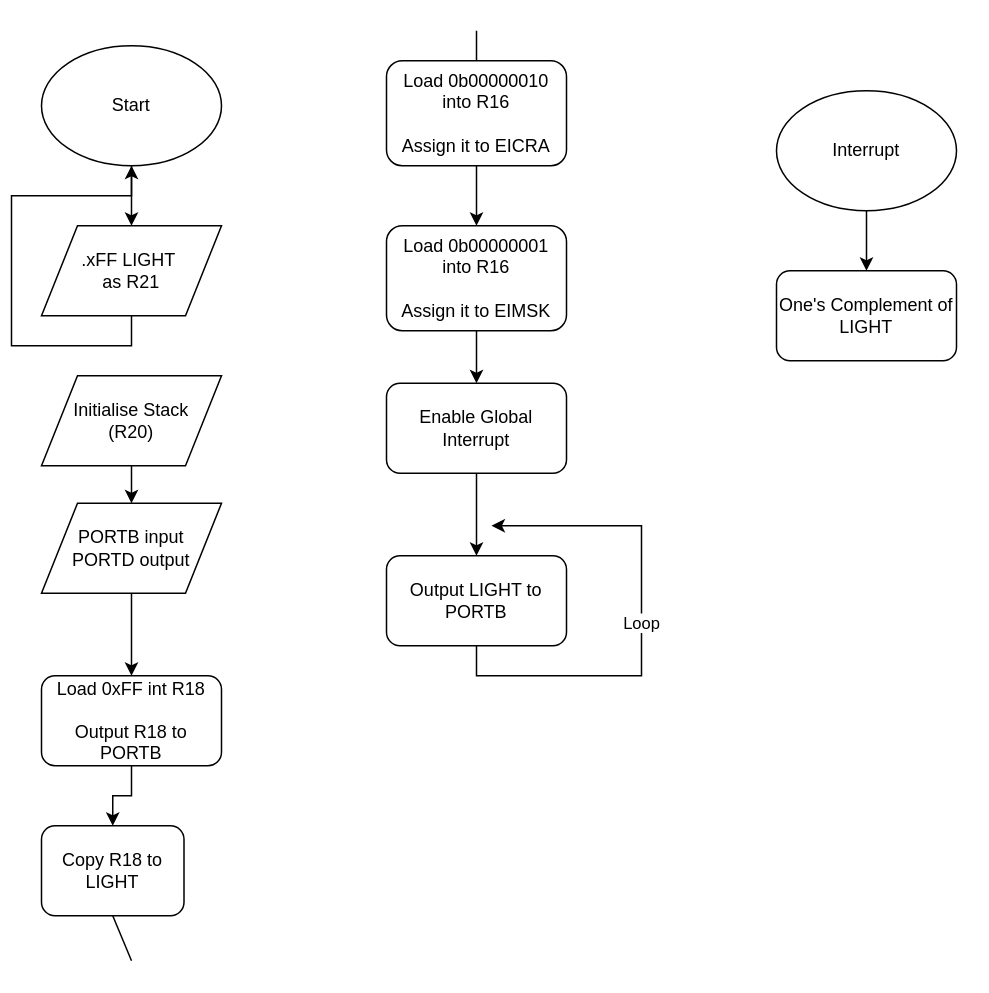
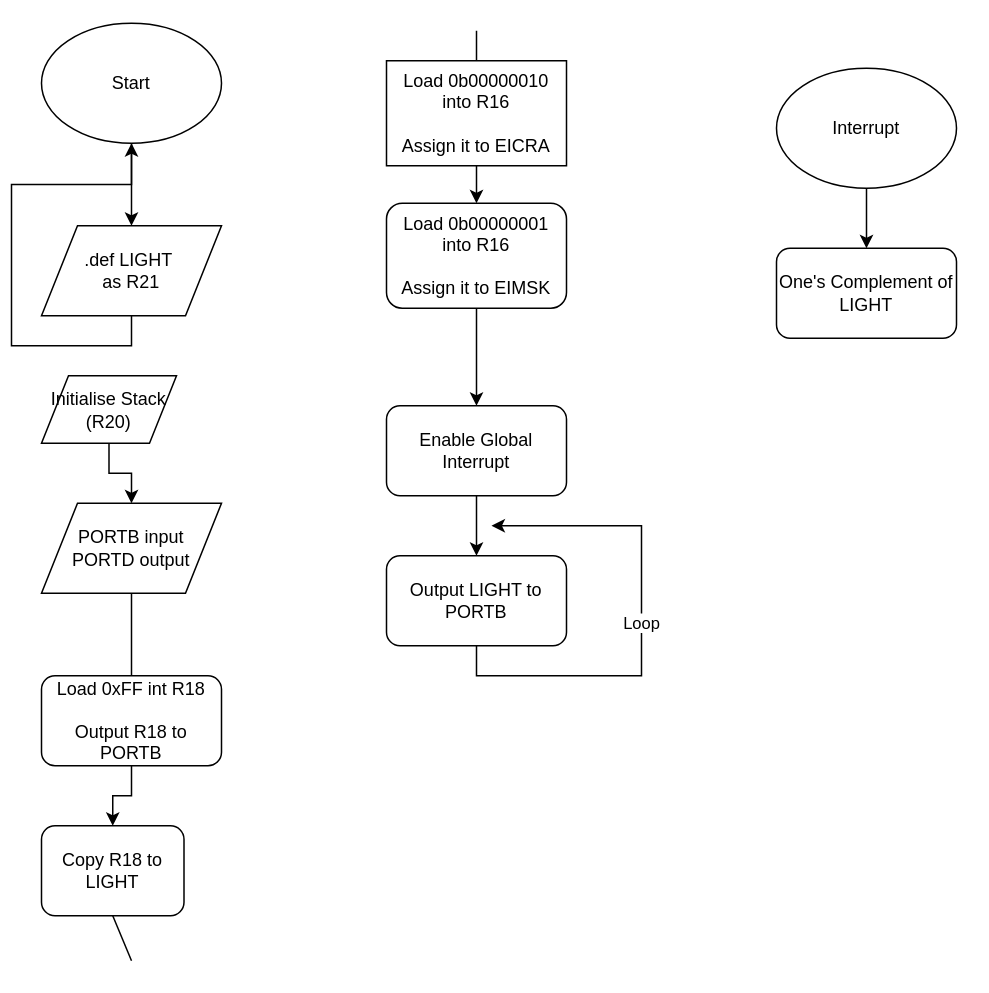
node "Start": moved (131, 106) -> (131, 83)
node "Load 0b00000010 into R16 Assign it to EICRA": shape rounded rectangle -> rectangle
node "Interrupt": moved (866, 151) -> (866, 128)
node ".xFF LIGHT as R21": label ".xFF LIGHT as R21" -> ".def LIGHT as R21"
node "Load 0b00000001 into R16 Assign it to EIMSK": moved (476, 278) -> (476, 256)
node "One's Complement of LIGHT": moved (866, 316) -> (866, 293)
node "Initialise Stack (R20)": size 180x90 -> 135x68
node "Enable Global Interrupt": moved (476, 428) -> (476, 451)
edge "PORTB input PORTD output" -> "Load 0xFF int R18 Output R18 to PORTB": arrowhead classic -> none
